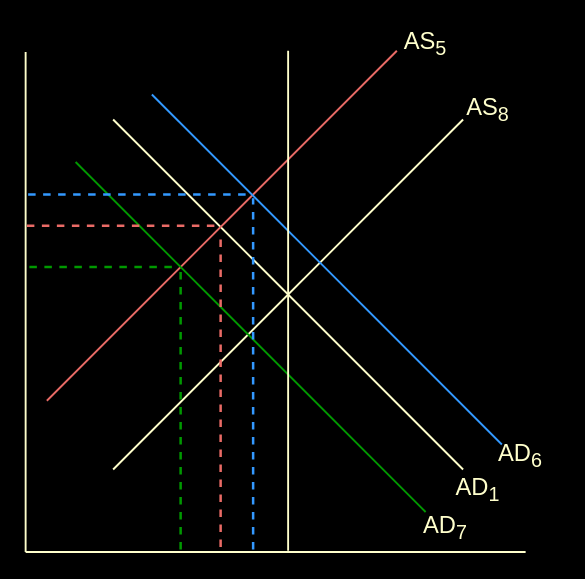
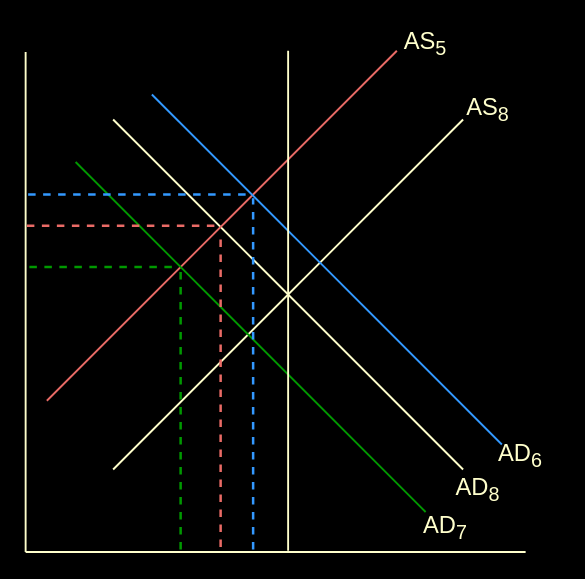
node "AD1": label "AD1" -> "AD8"
